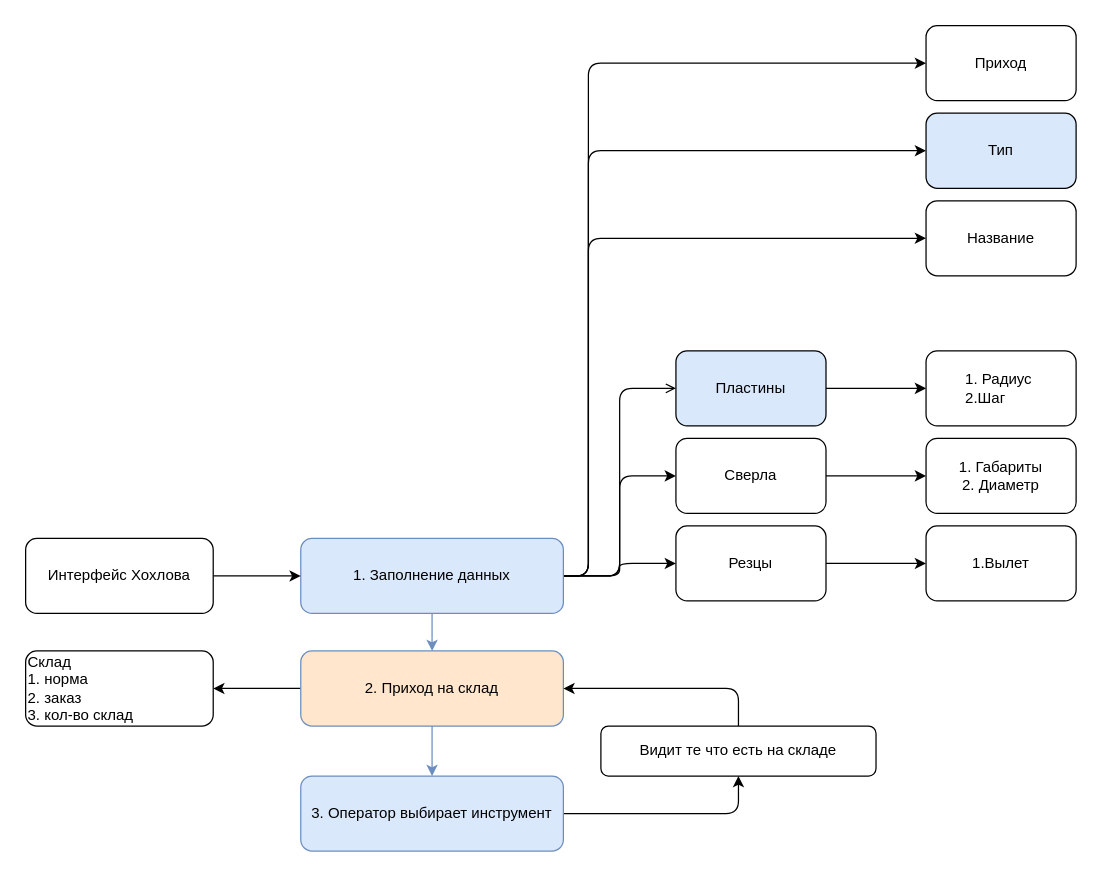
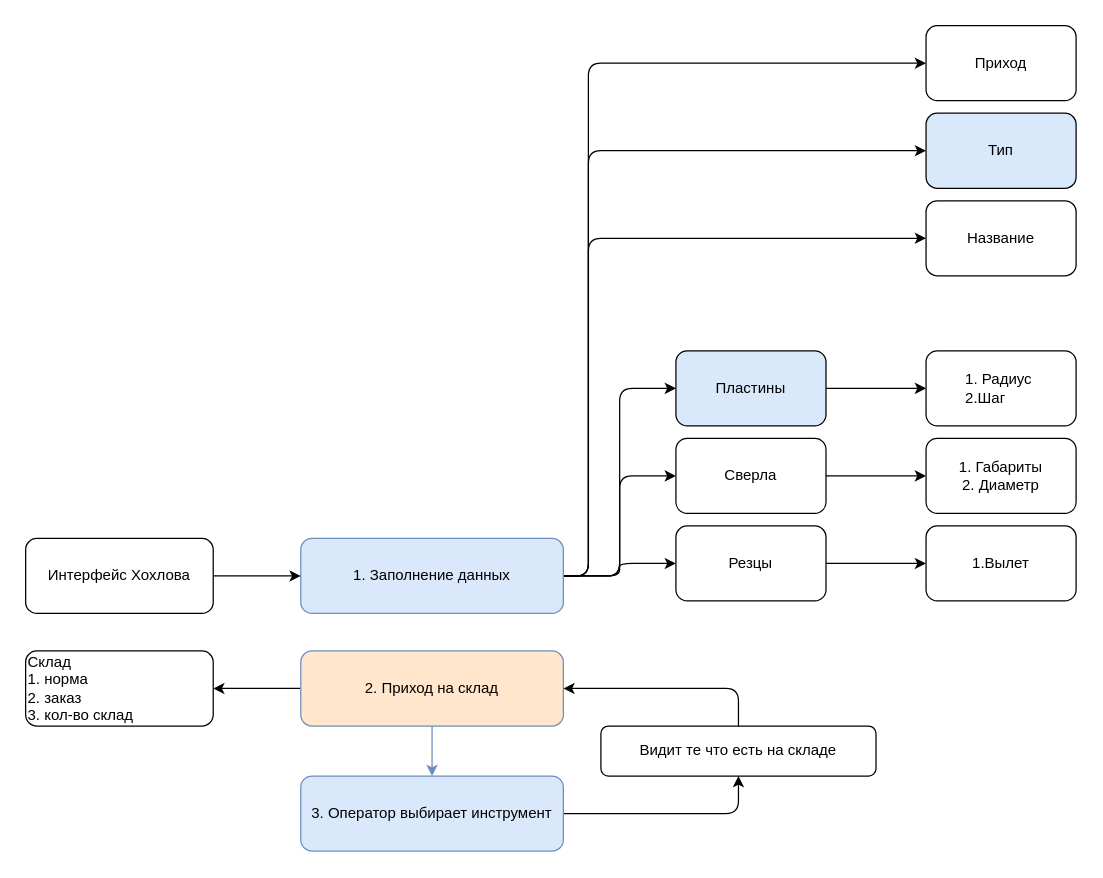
edge "1. Заполнение данных" -> "Пластины": arrowhead open -> classic
edge "1. Заполнение данных" -> "2. Приход на склад": removed
